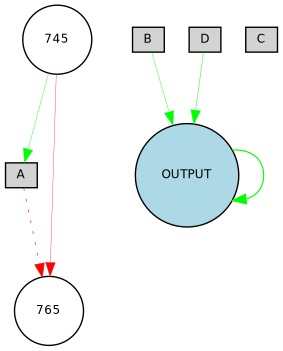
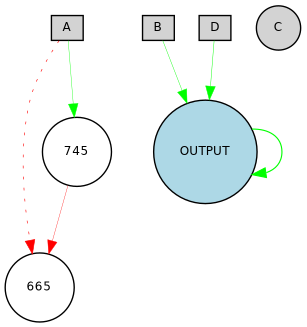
node "C": shape box -> circle
edge "745" -> "A": reversed
node "765": label "765" -> "665"
